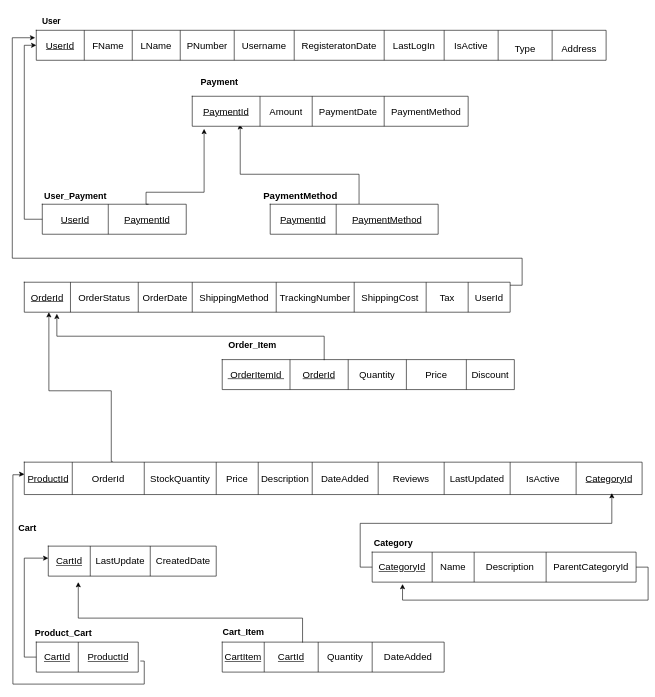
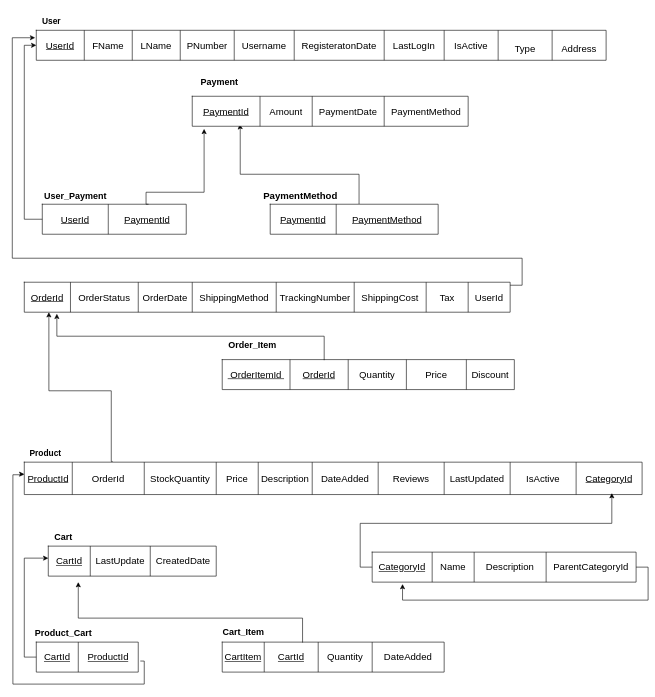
node "Product": added
node "Cart": moved (27, 528) -> (63, 537)
node "Category": removed
